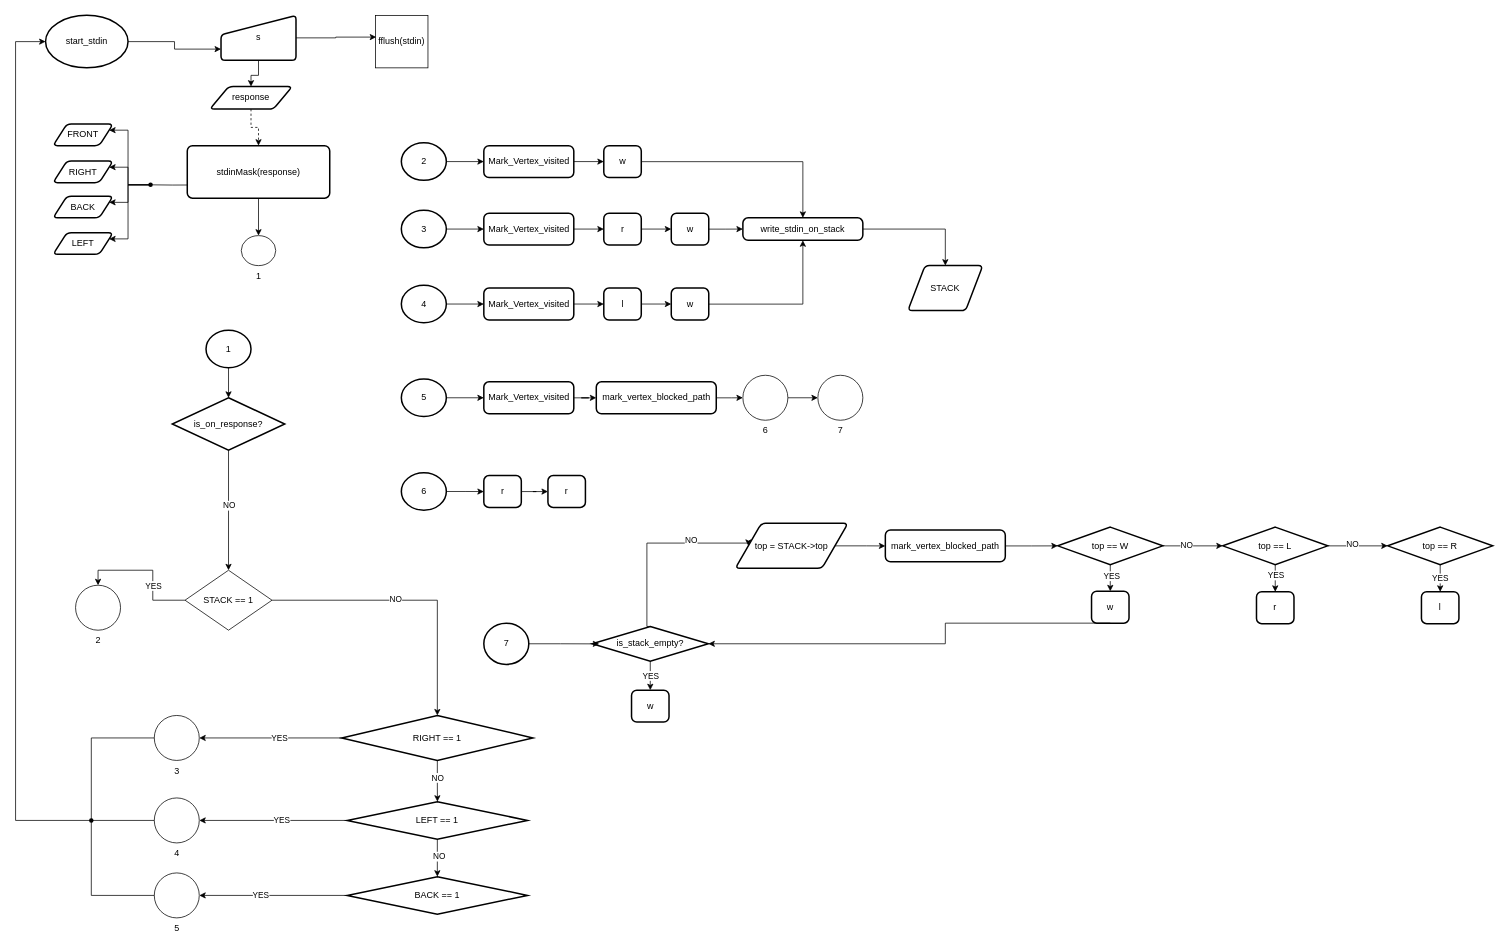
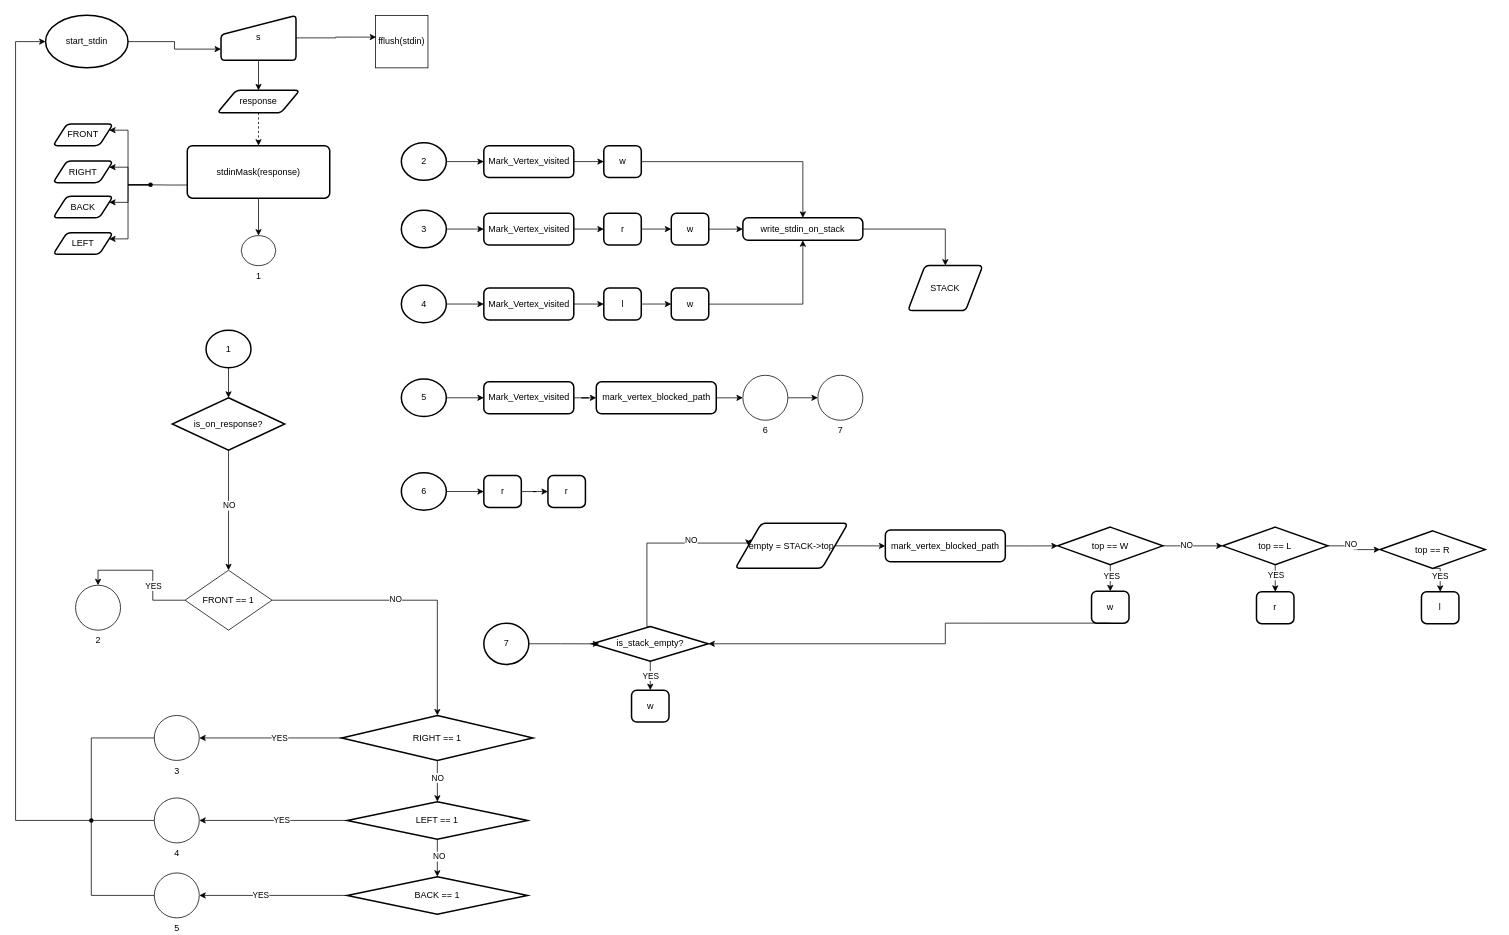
node "response": moved (251, 98) -> (258, 102)
node "top = STACK->top": label "top = STACK->top" -> "empty = STACK->top"
node "top == R": moved (1440, 546) -> (1433, 550)
node "STACK == 1": label "STACK == 1" -> "FRONT == 1"
